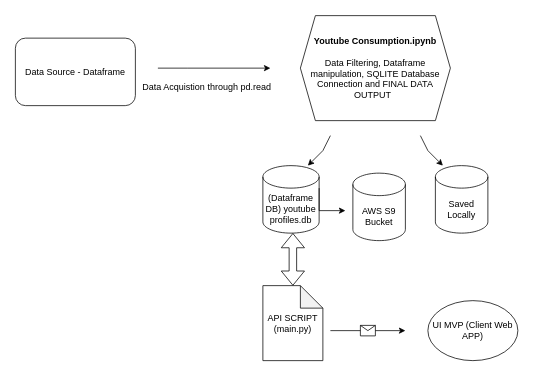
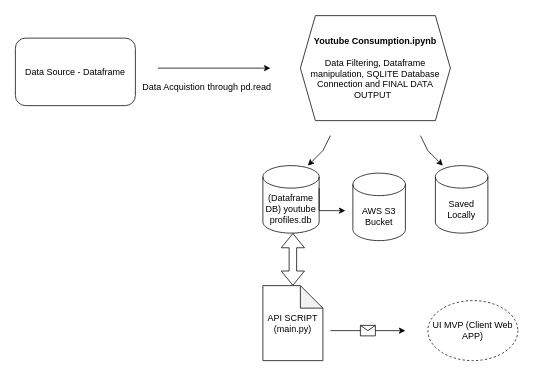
node "AWS S9 Bucket": label "AWS S9 Bucket" -> "AWS S3 Bucket"
node "UI MVP (Client Web APP)": style solid -> dashed
